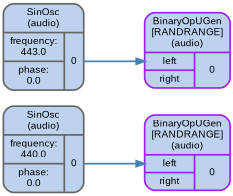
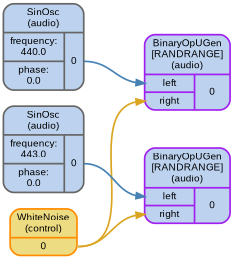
node "WhiteNoise": added
